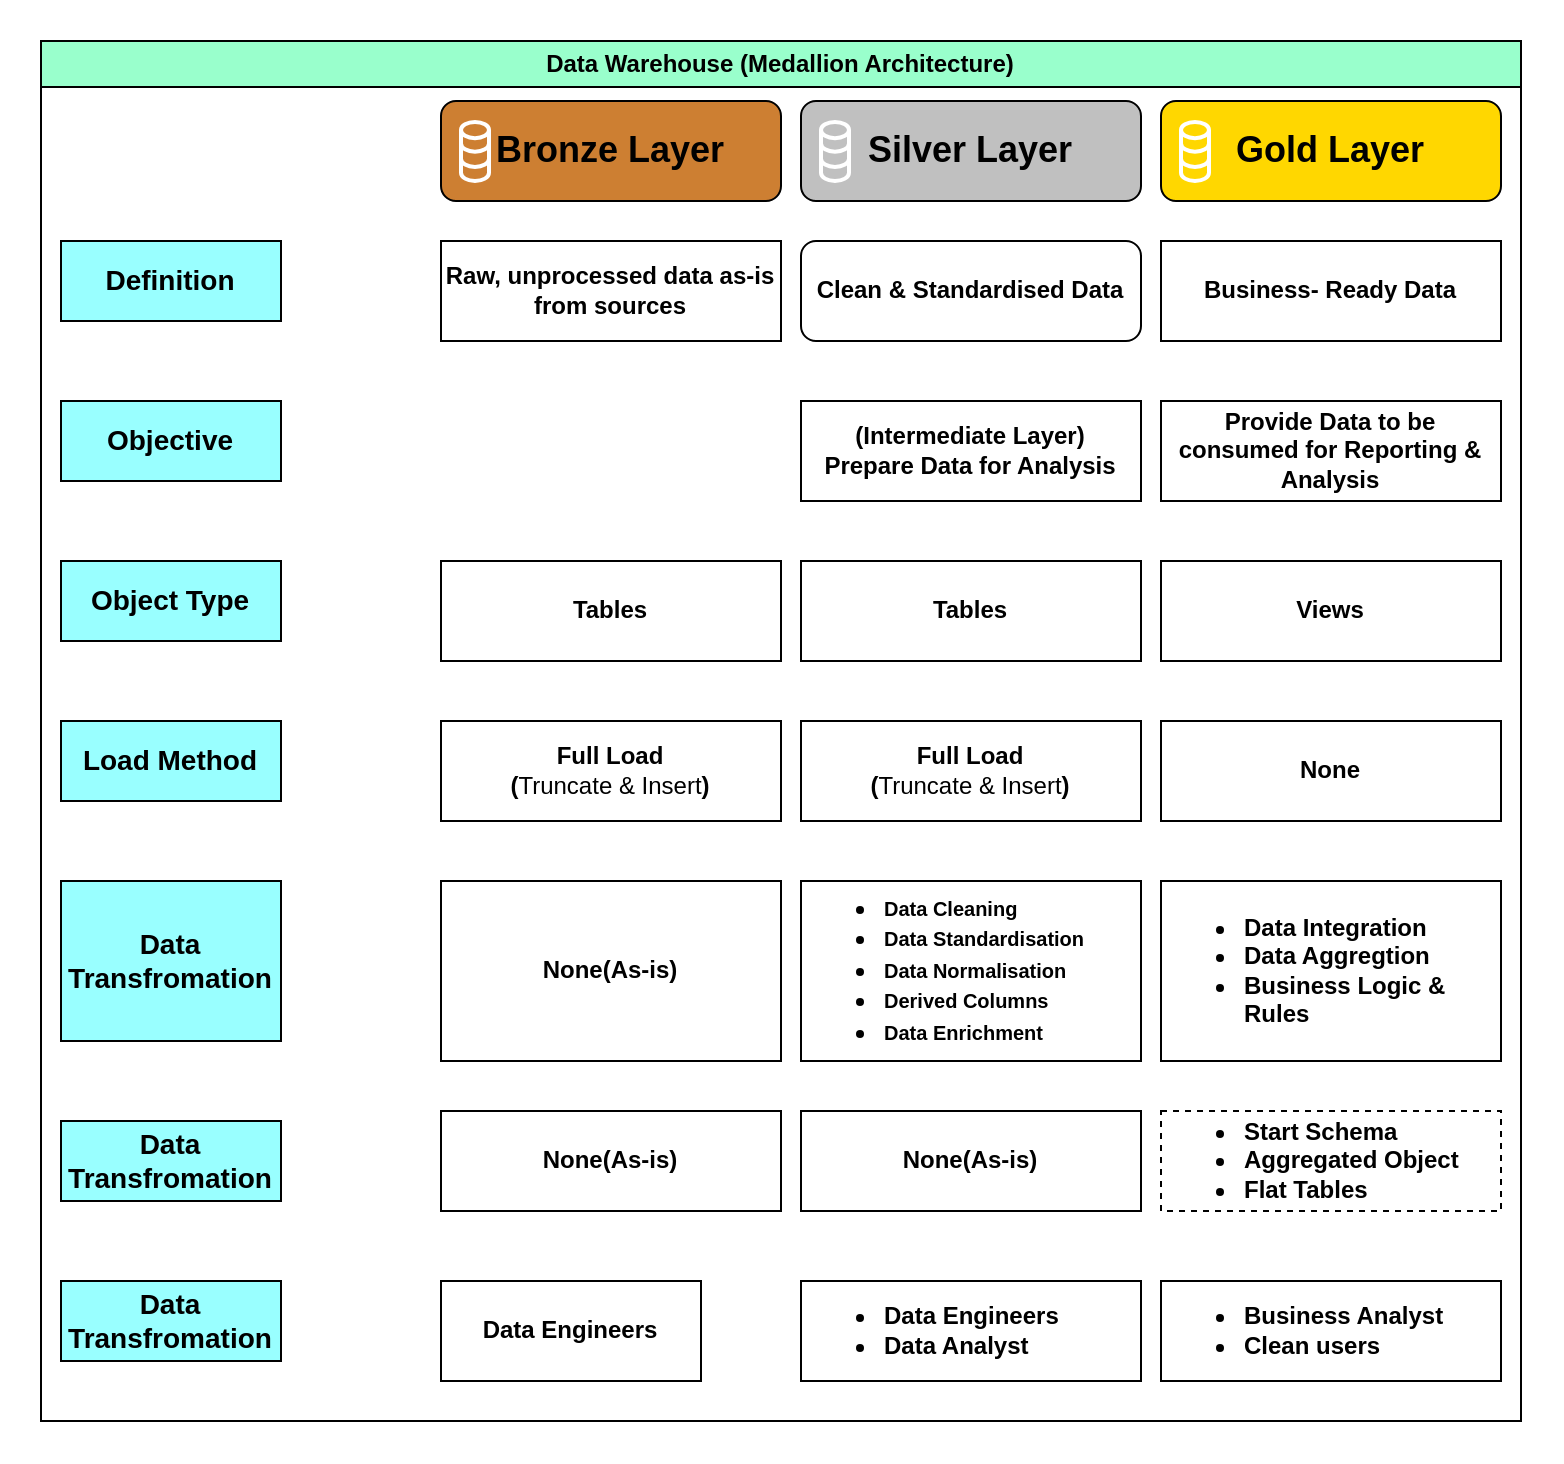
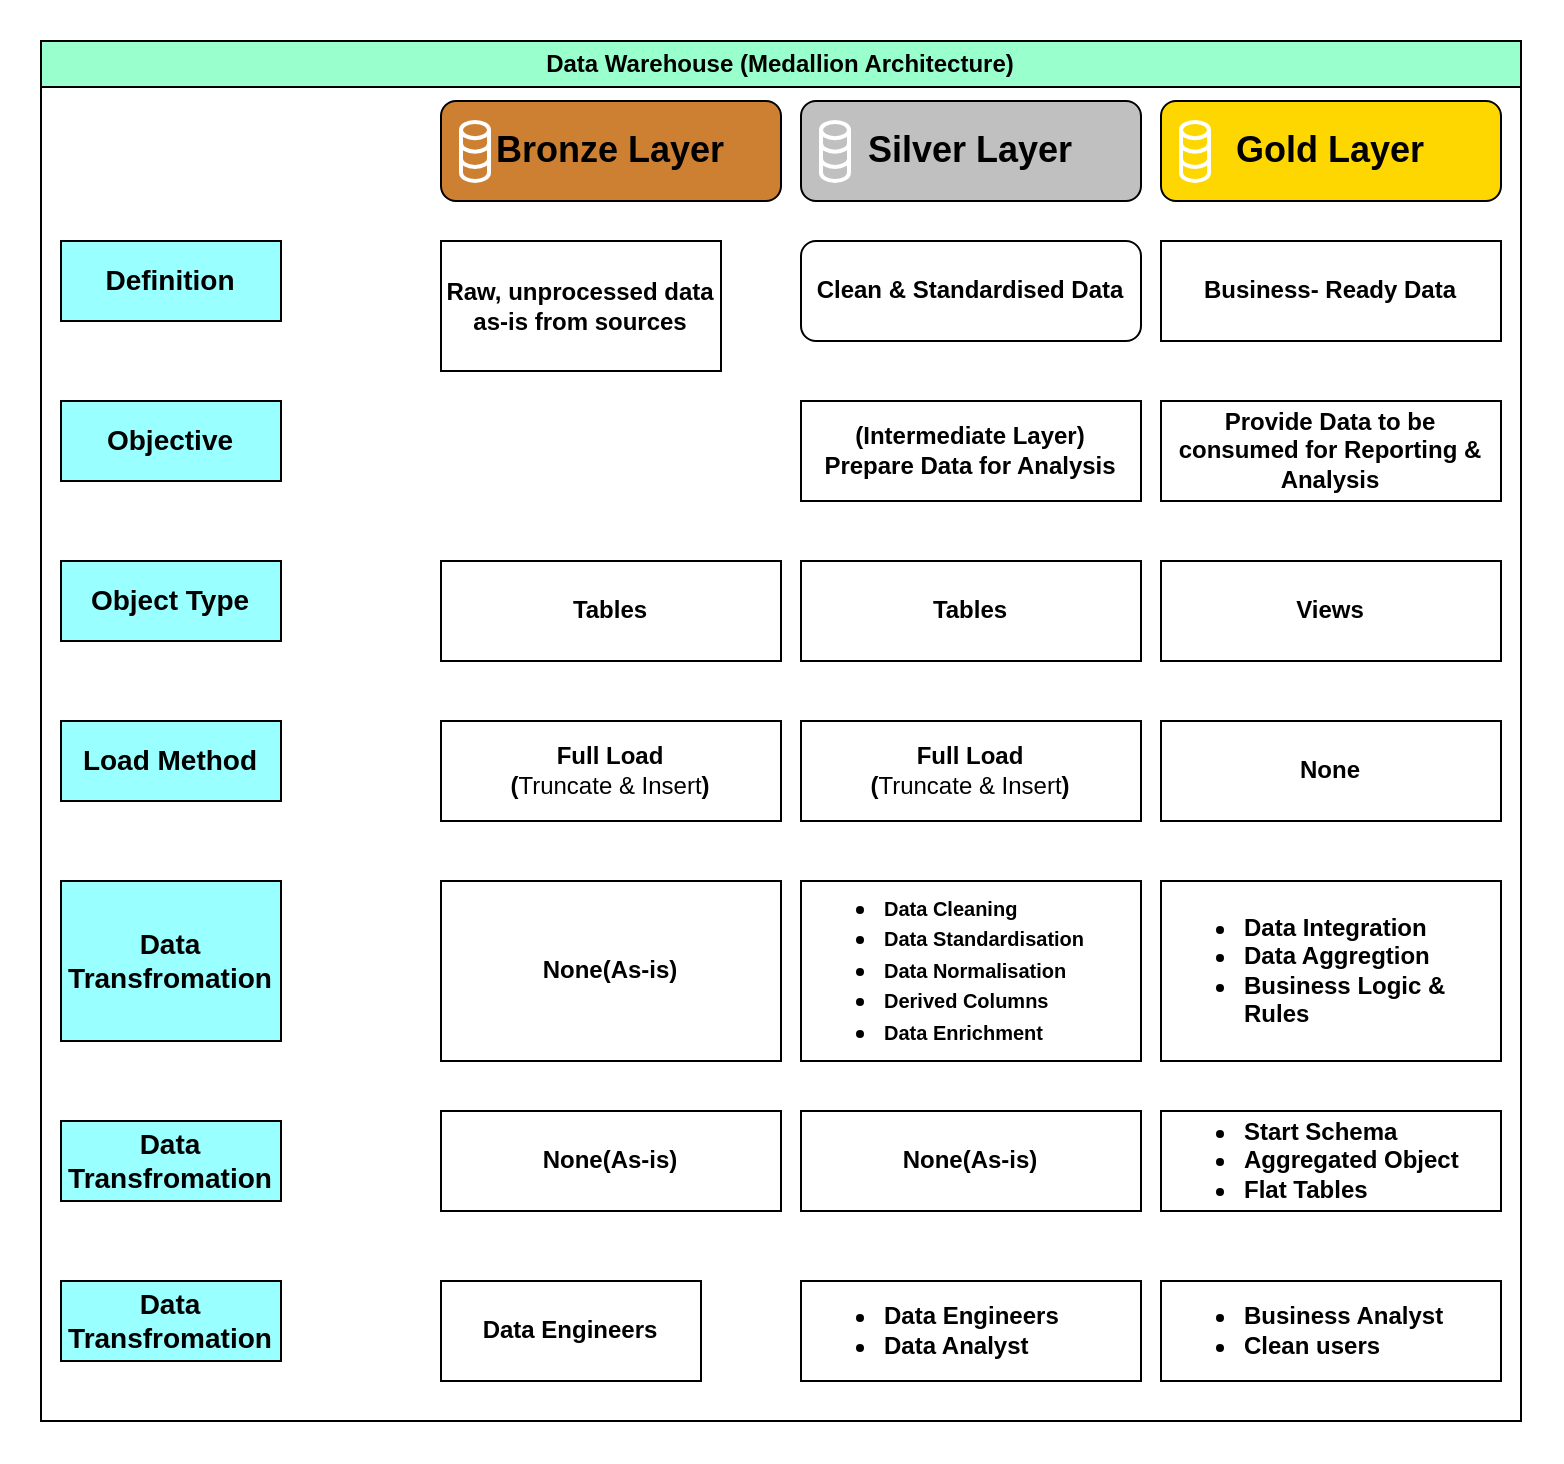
node "Raw, unprocessed data as-is from sources": size 340x100 -> 280x130
node "Start Schema Aggregated Object Flat Tables": style dashed -> solid
